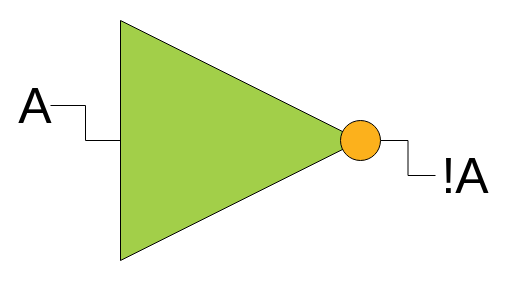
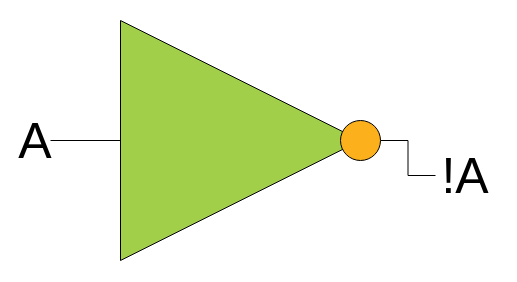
node "A": moved (36, 106) -> (36, 141)
